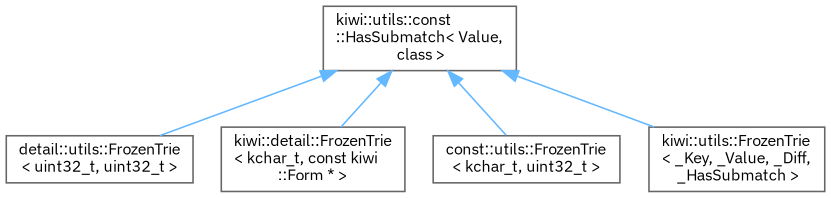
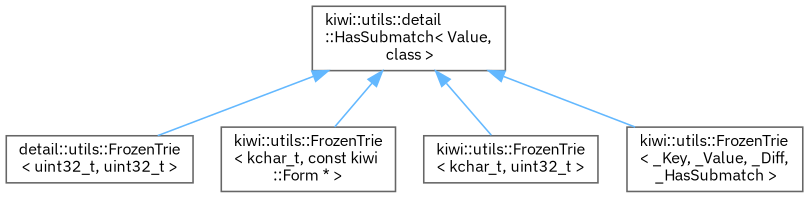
node "kiwi::utils::const ::HasSubmatch< Value, class >": label "kiwi::utils::const ::HasSubmatch< Value, class >" -> "kiwi::utils::detail ::HasSubmatch< Value, class >"
node "kiwi::detail::FrozenTrie < kchar_t, const kiwi ::Form * >": label "kiwi::detail::FrozenTrie < kchar_t, const kiwi ::Form * >" -> "kiwi::utils::FrozenTrie < kchar_t, const kiwi ::Form * >"
node "const::utils::FrozenTrie < kchar_t, uint32_t >": label "const::utils::FrozenTrie < kchar_t, uint32_t >" -> "kiwi::utils::FrozenTrie < kchar_t, uint32_t >"
